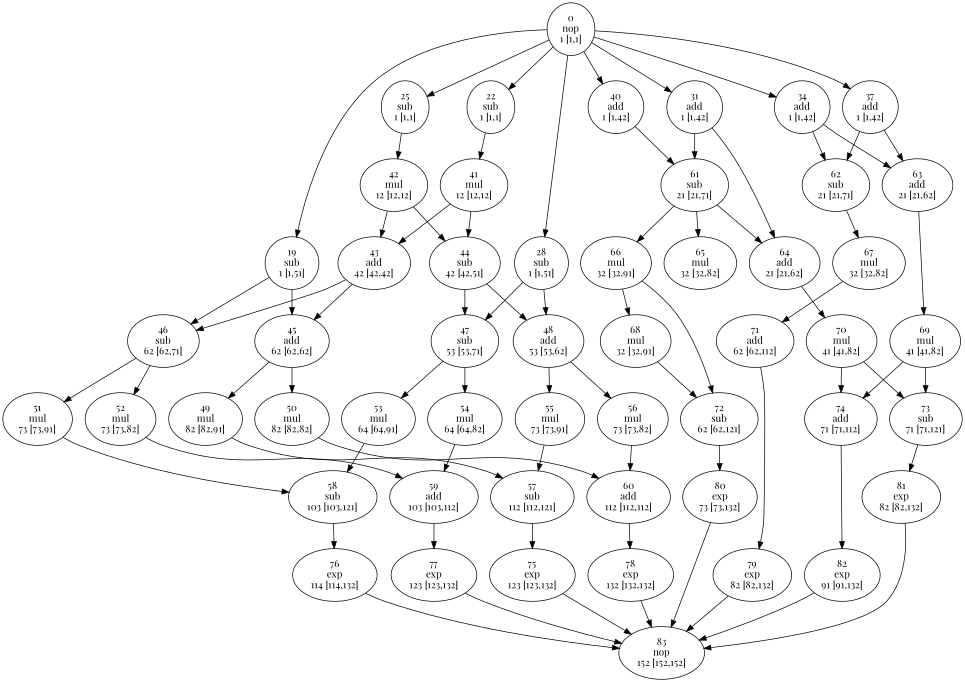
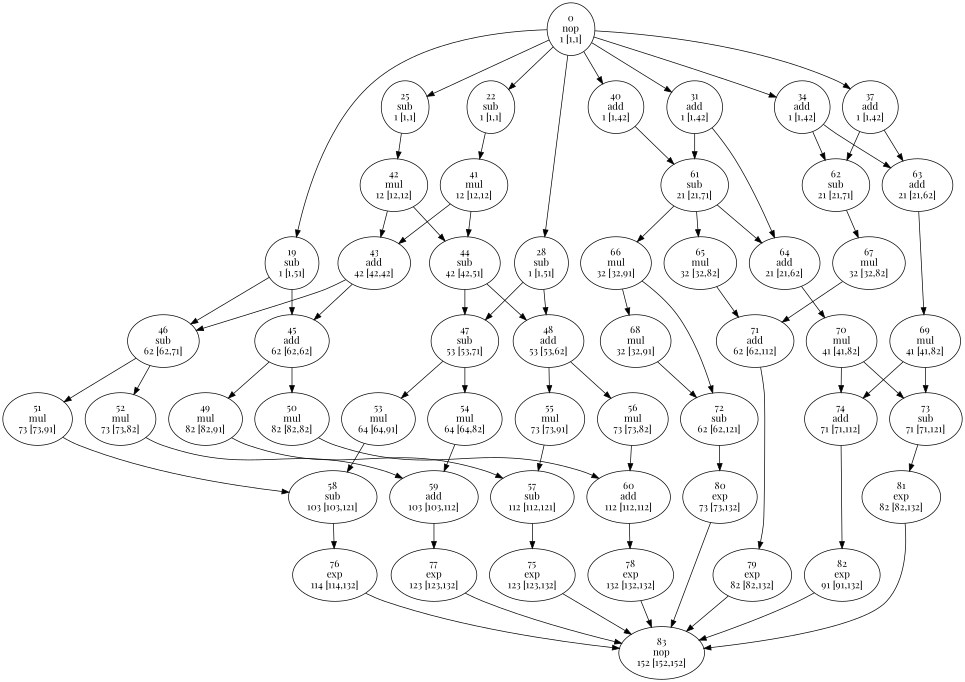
edge "65 mul 32 [32,82]" -> "71 add 62 [62,112]": added
